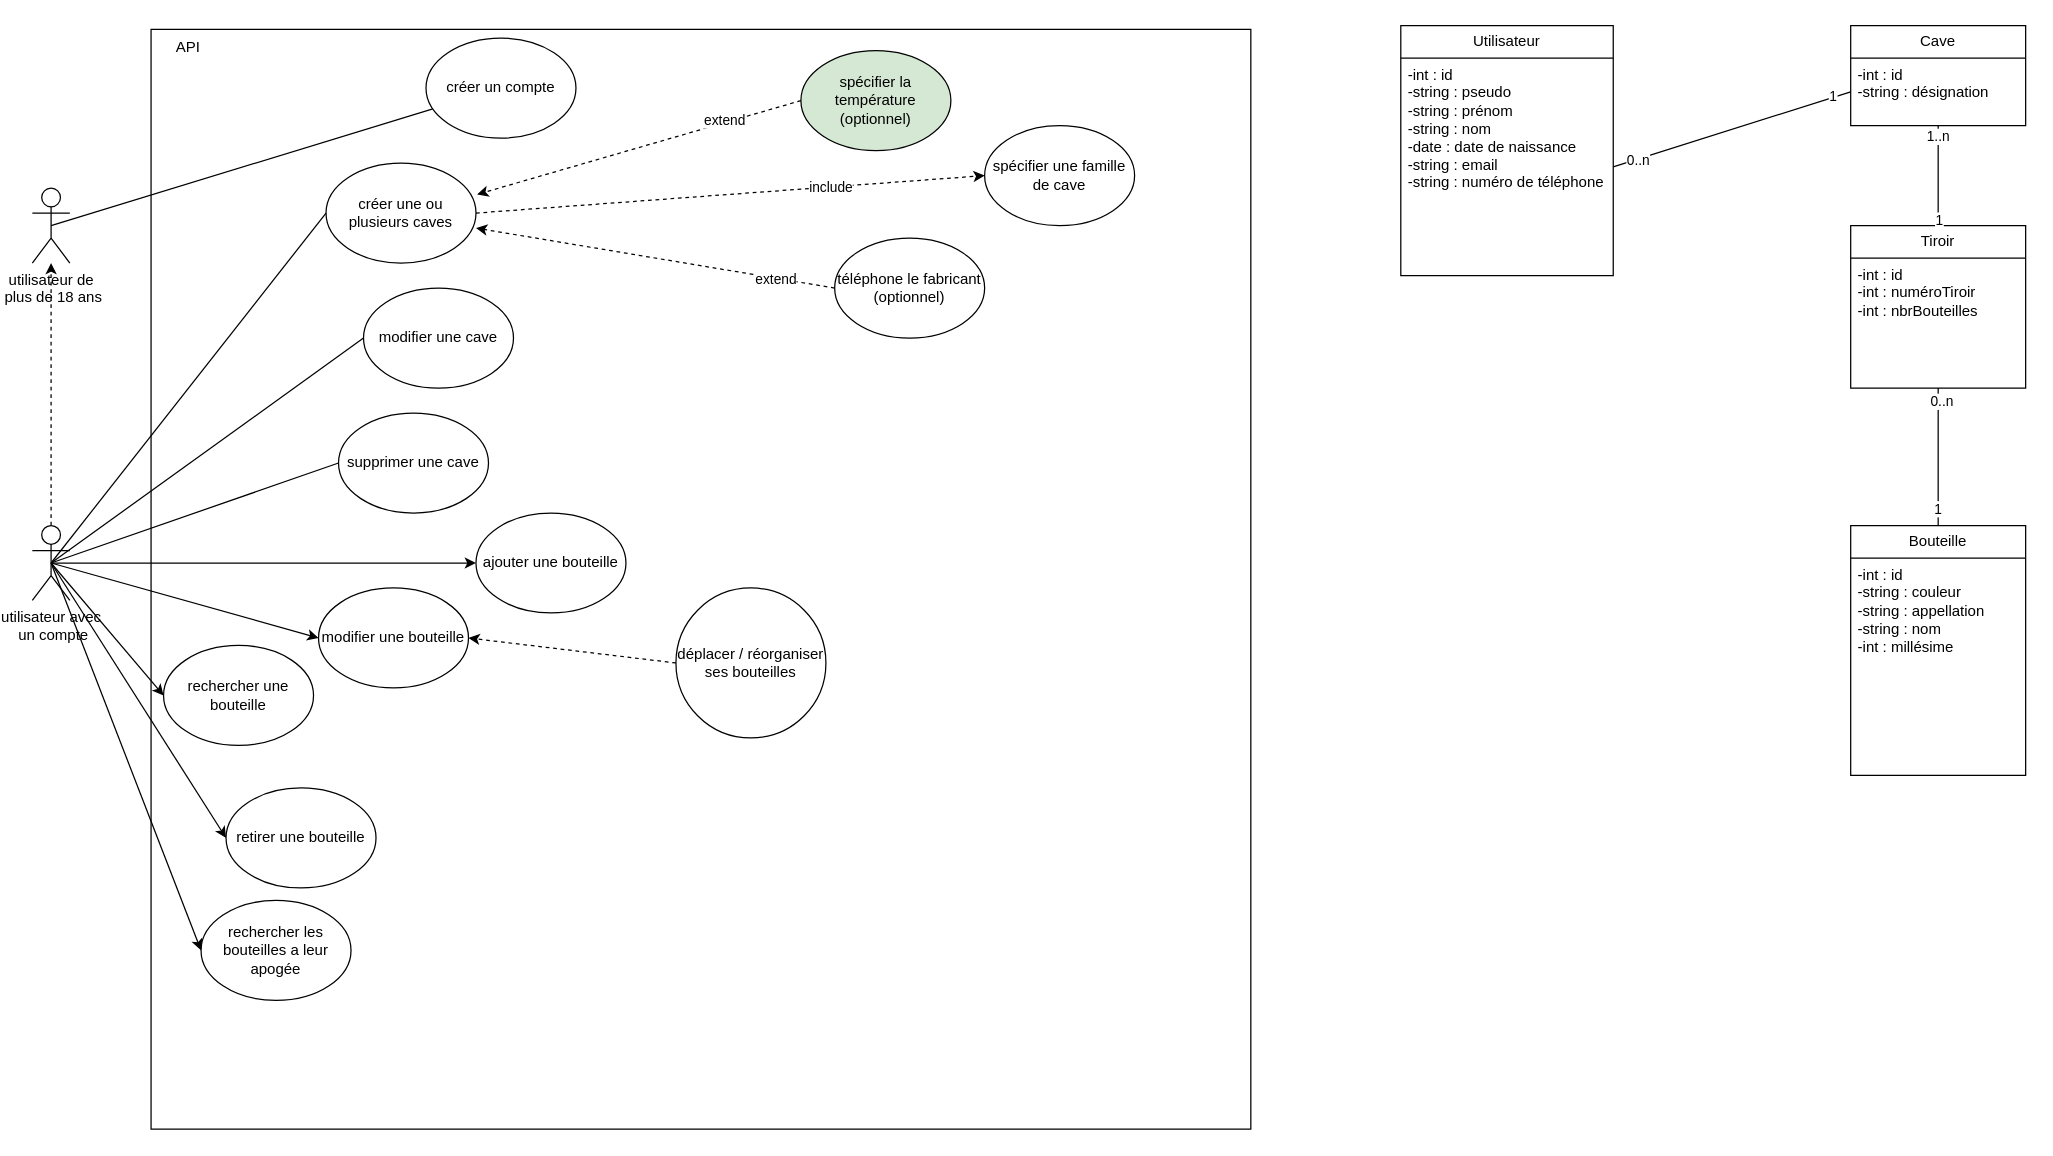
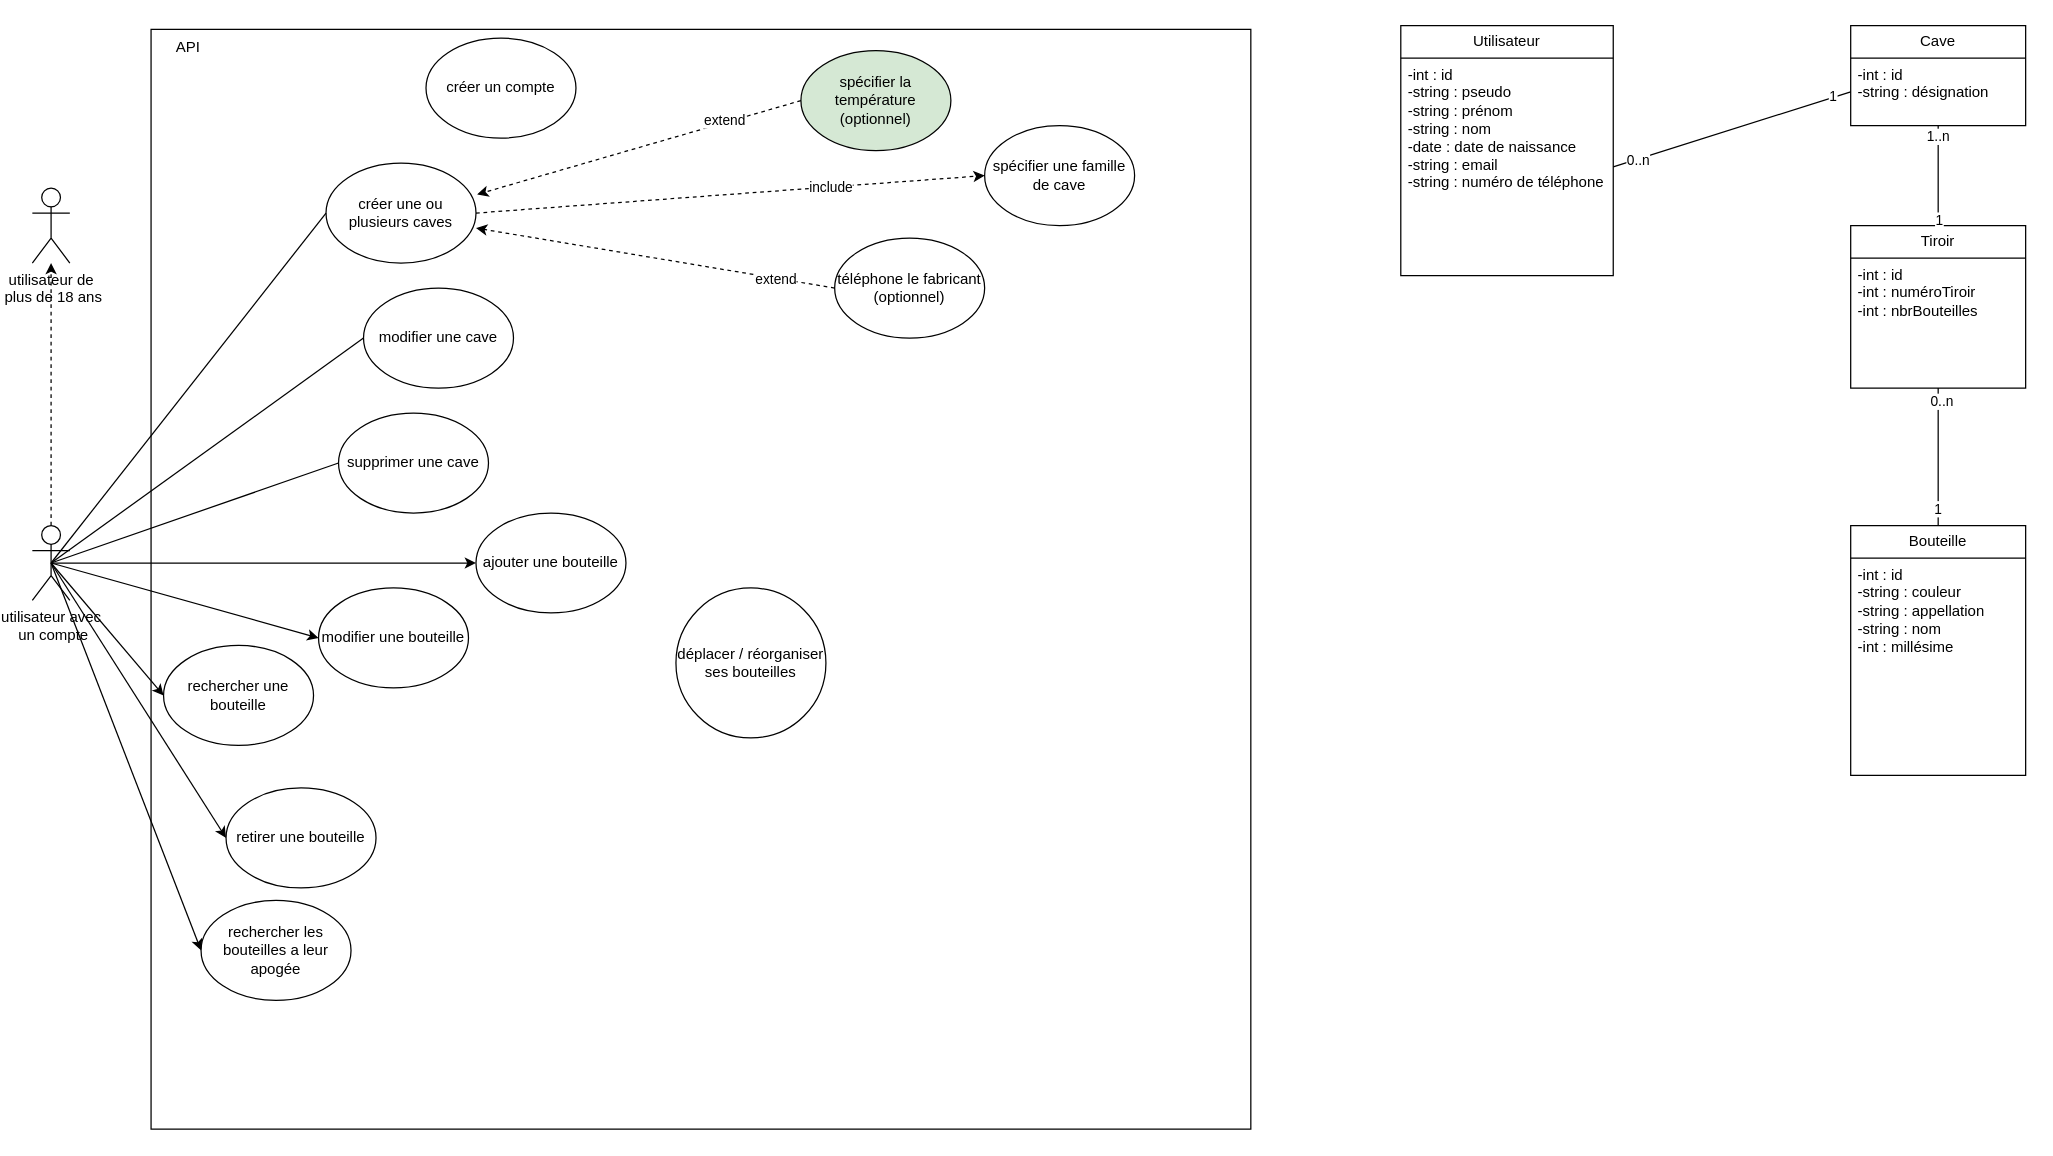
edge "créer un compte" -- "utilisateur de plus de 18 ans": removed
edge "déplacer / réorganiser ses bouteilles" -> "modifier une bouteille": removed
